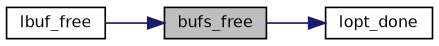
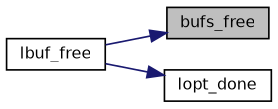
edge "bufs_free" -> "lopt_done": now "lbuf_free" -> "lopt_done"
